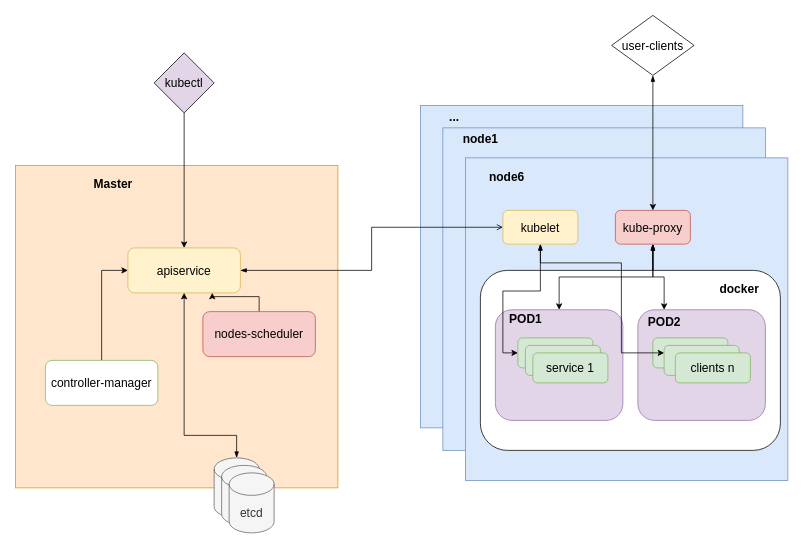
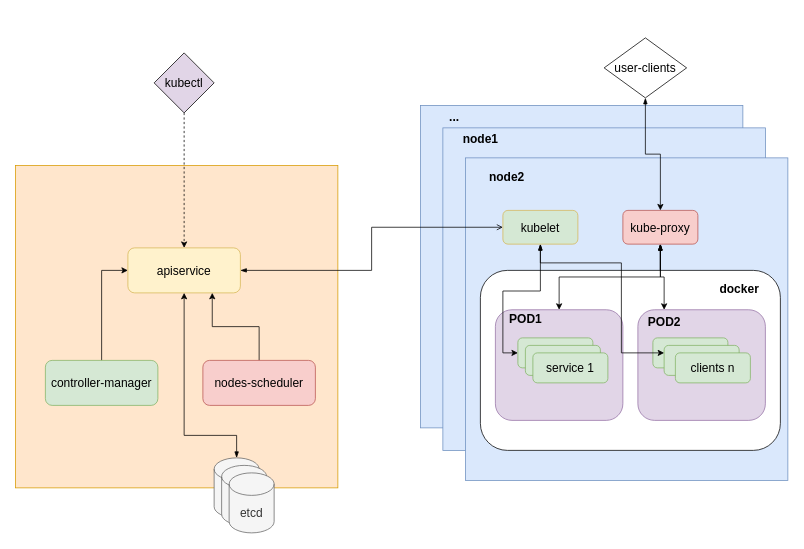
node "user-clients": moved (653, 45) -> (645, 68)
node "node6": label "node6" -> "node2"
edge "kubectl" -> "apiservice": style solid -> dashed
node "Master": removed
node "kubelet": fillcolor #fff2cc -> #d5e8d4
node "kube-proxy": moved (653, 227) -> (660, 227)
node "nodes-scheduler": moved (259, 334) -> (259, 383)
node "controller-manager": fillcolor #ffffff -> #d5e8d4
